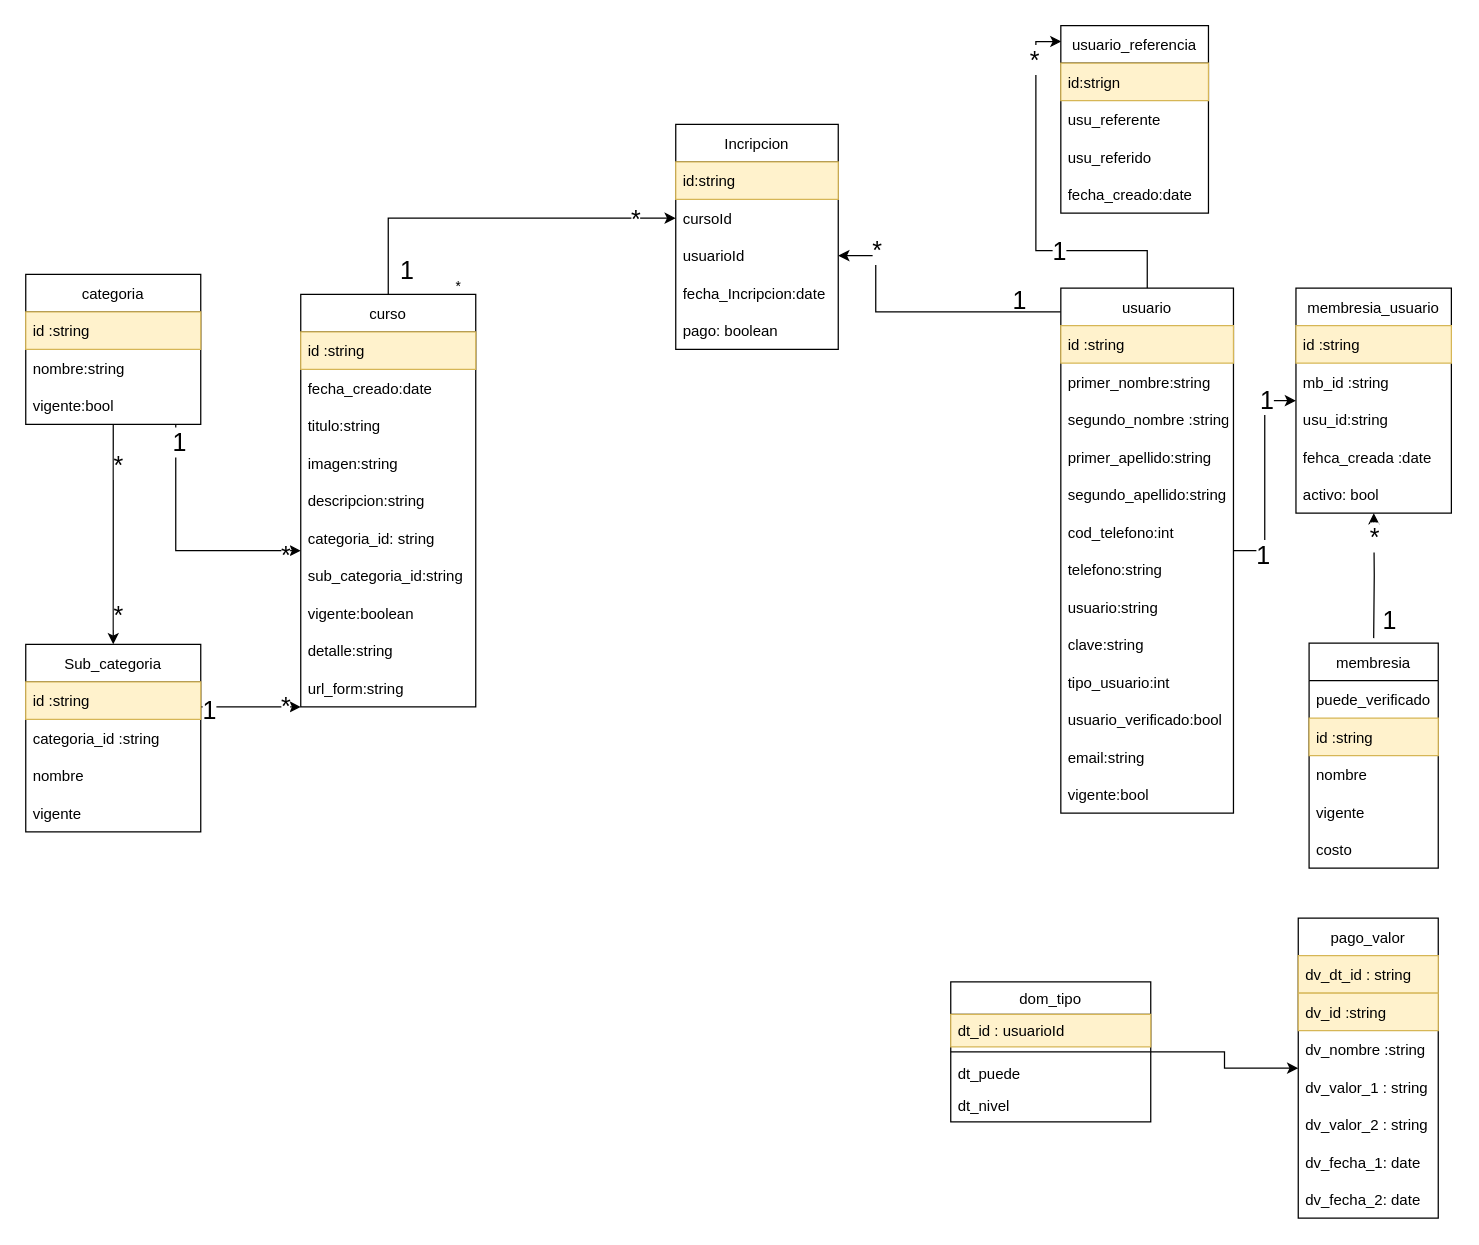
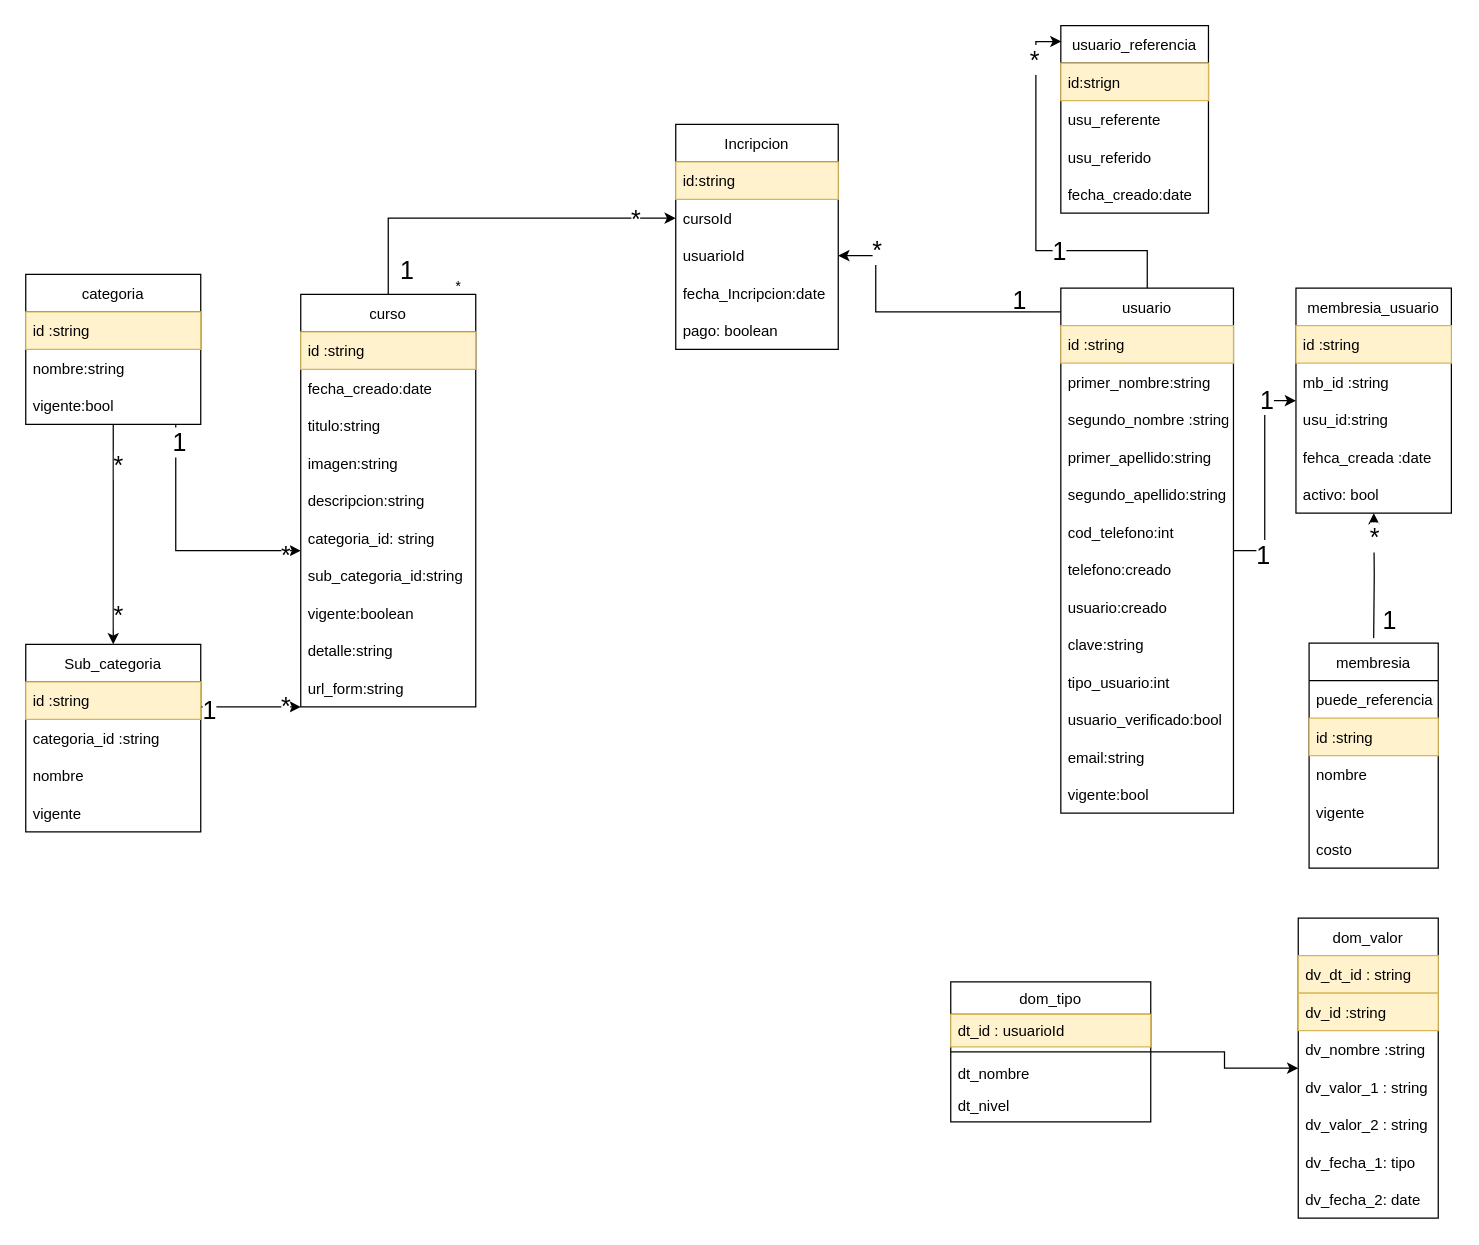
node "telefono:string": label "telefono:string" -> "telefono:creado"
node "usuario:string": label "usuario:string" -> "usuario:creado"
node "puede_verificado": label "puede_verificado" -> "puede_referenciar"
node "pago_valor": label "pago_valor" -> "dom_valor"
node "dt_puede": label "dt_puede" -> "dt_nombre"
node "dv_fecha_1: date": label "dv_fecha_1: date" -> "dv_fecha_1: tipo"
